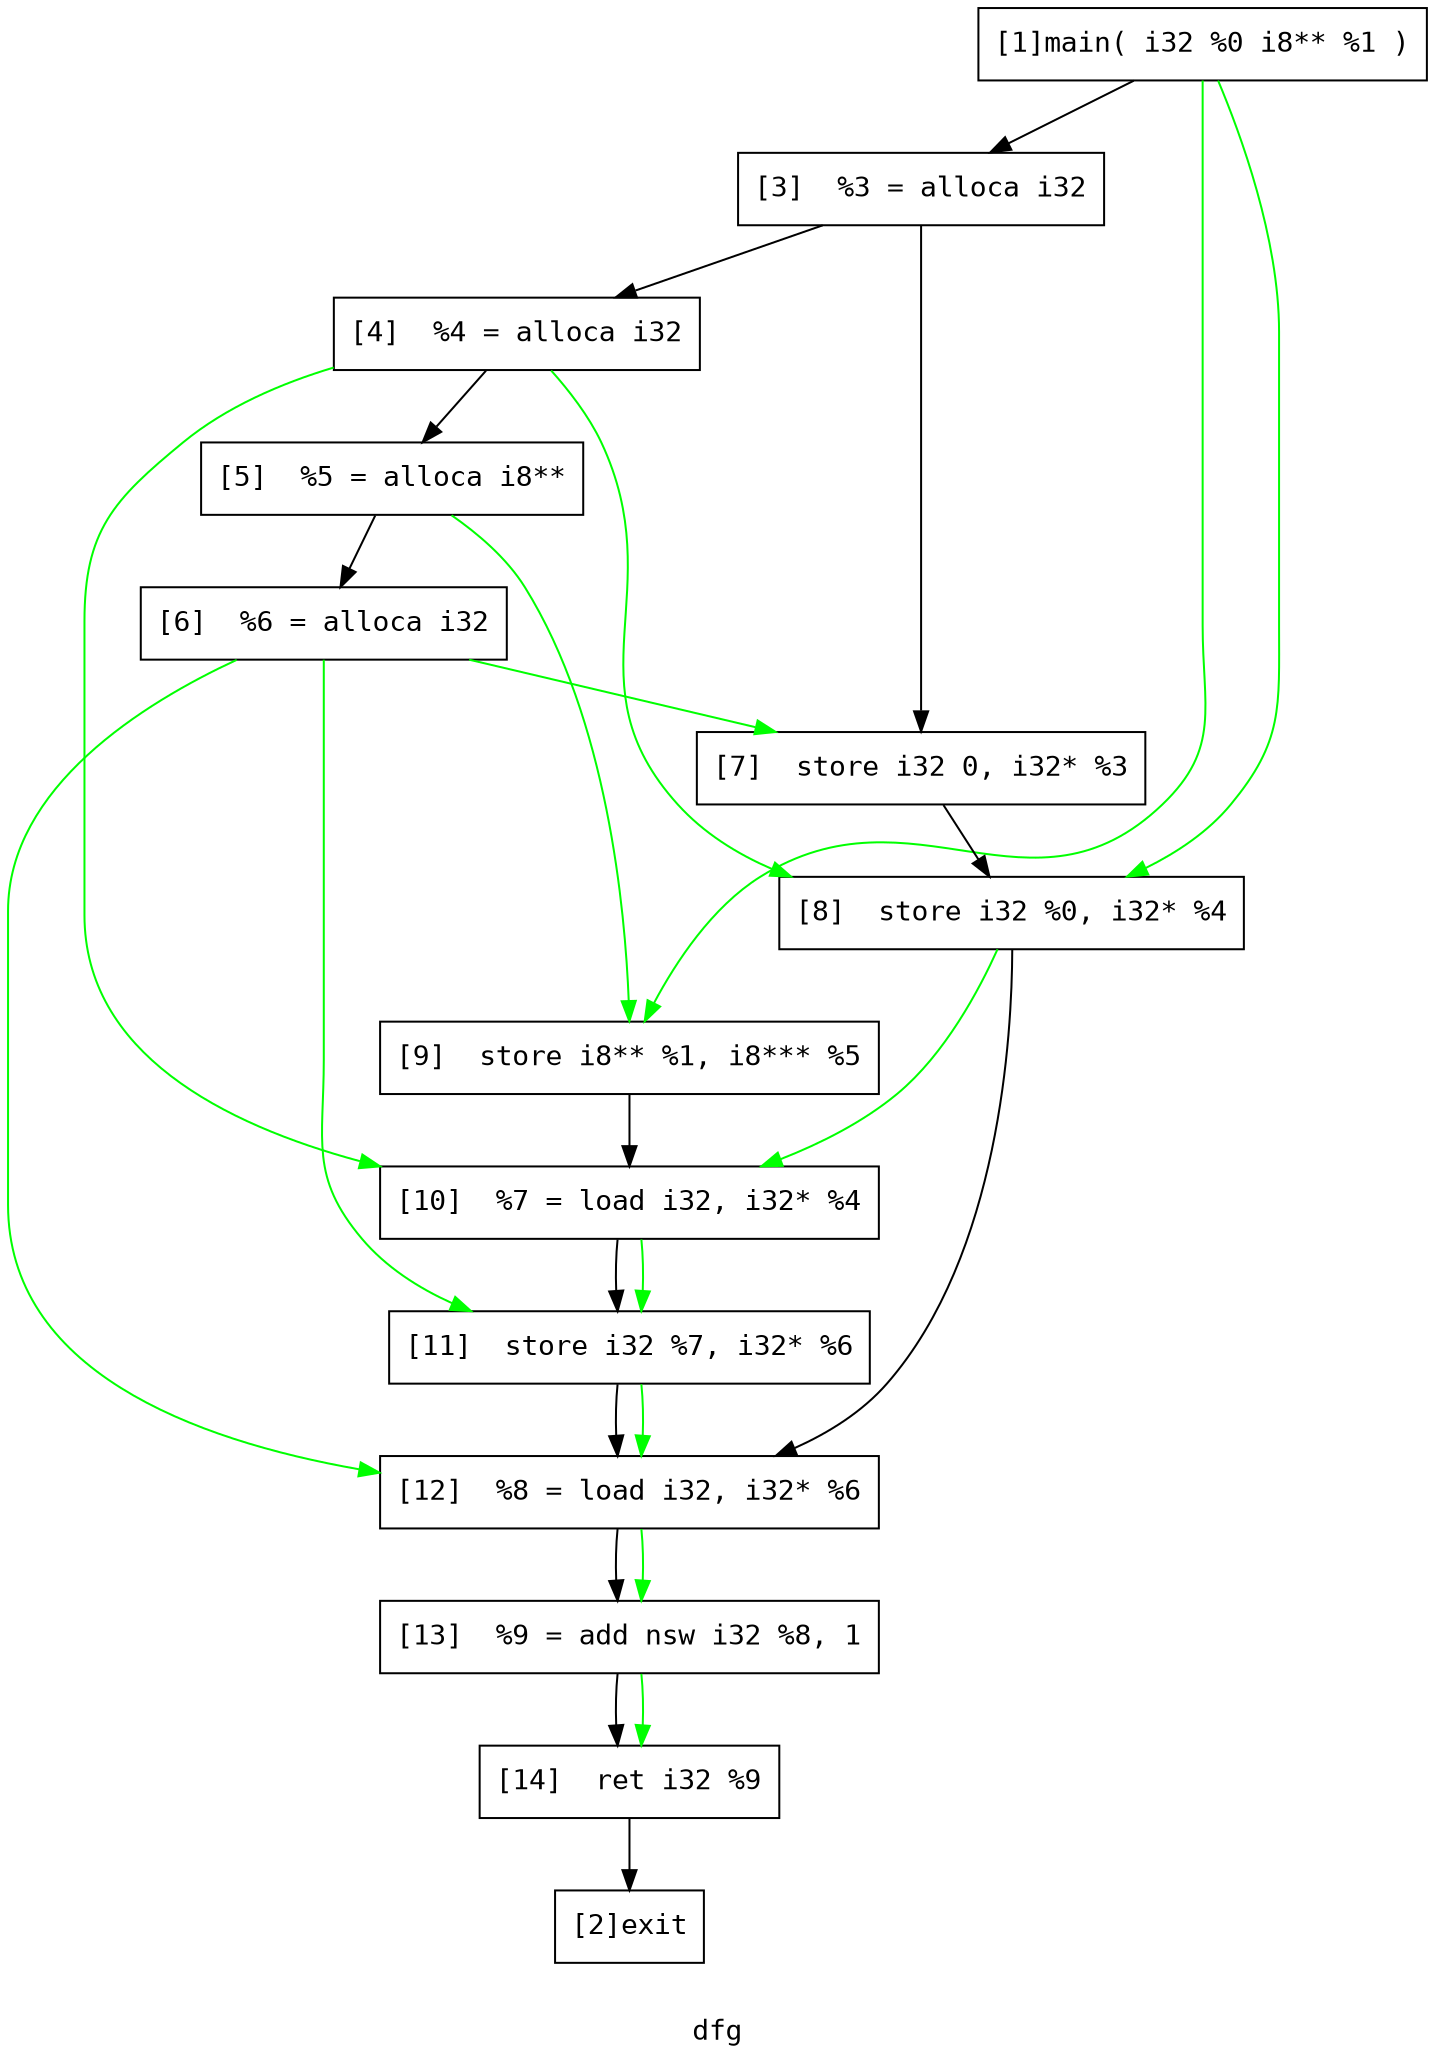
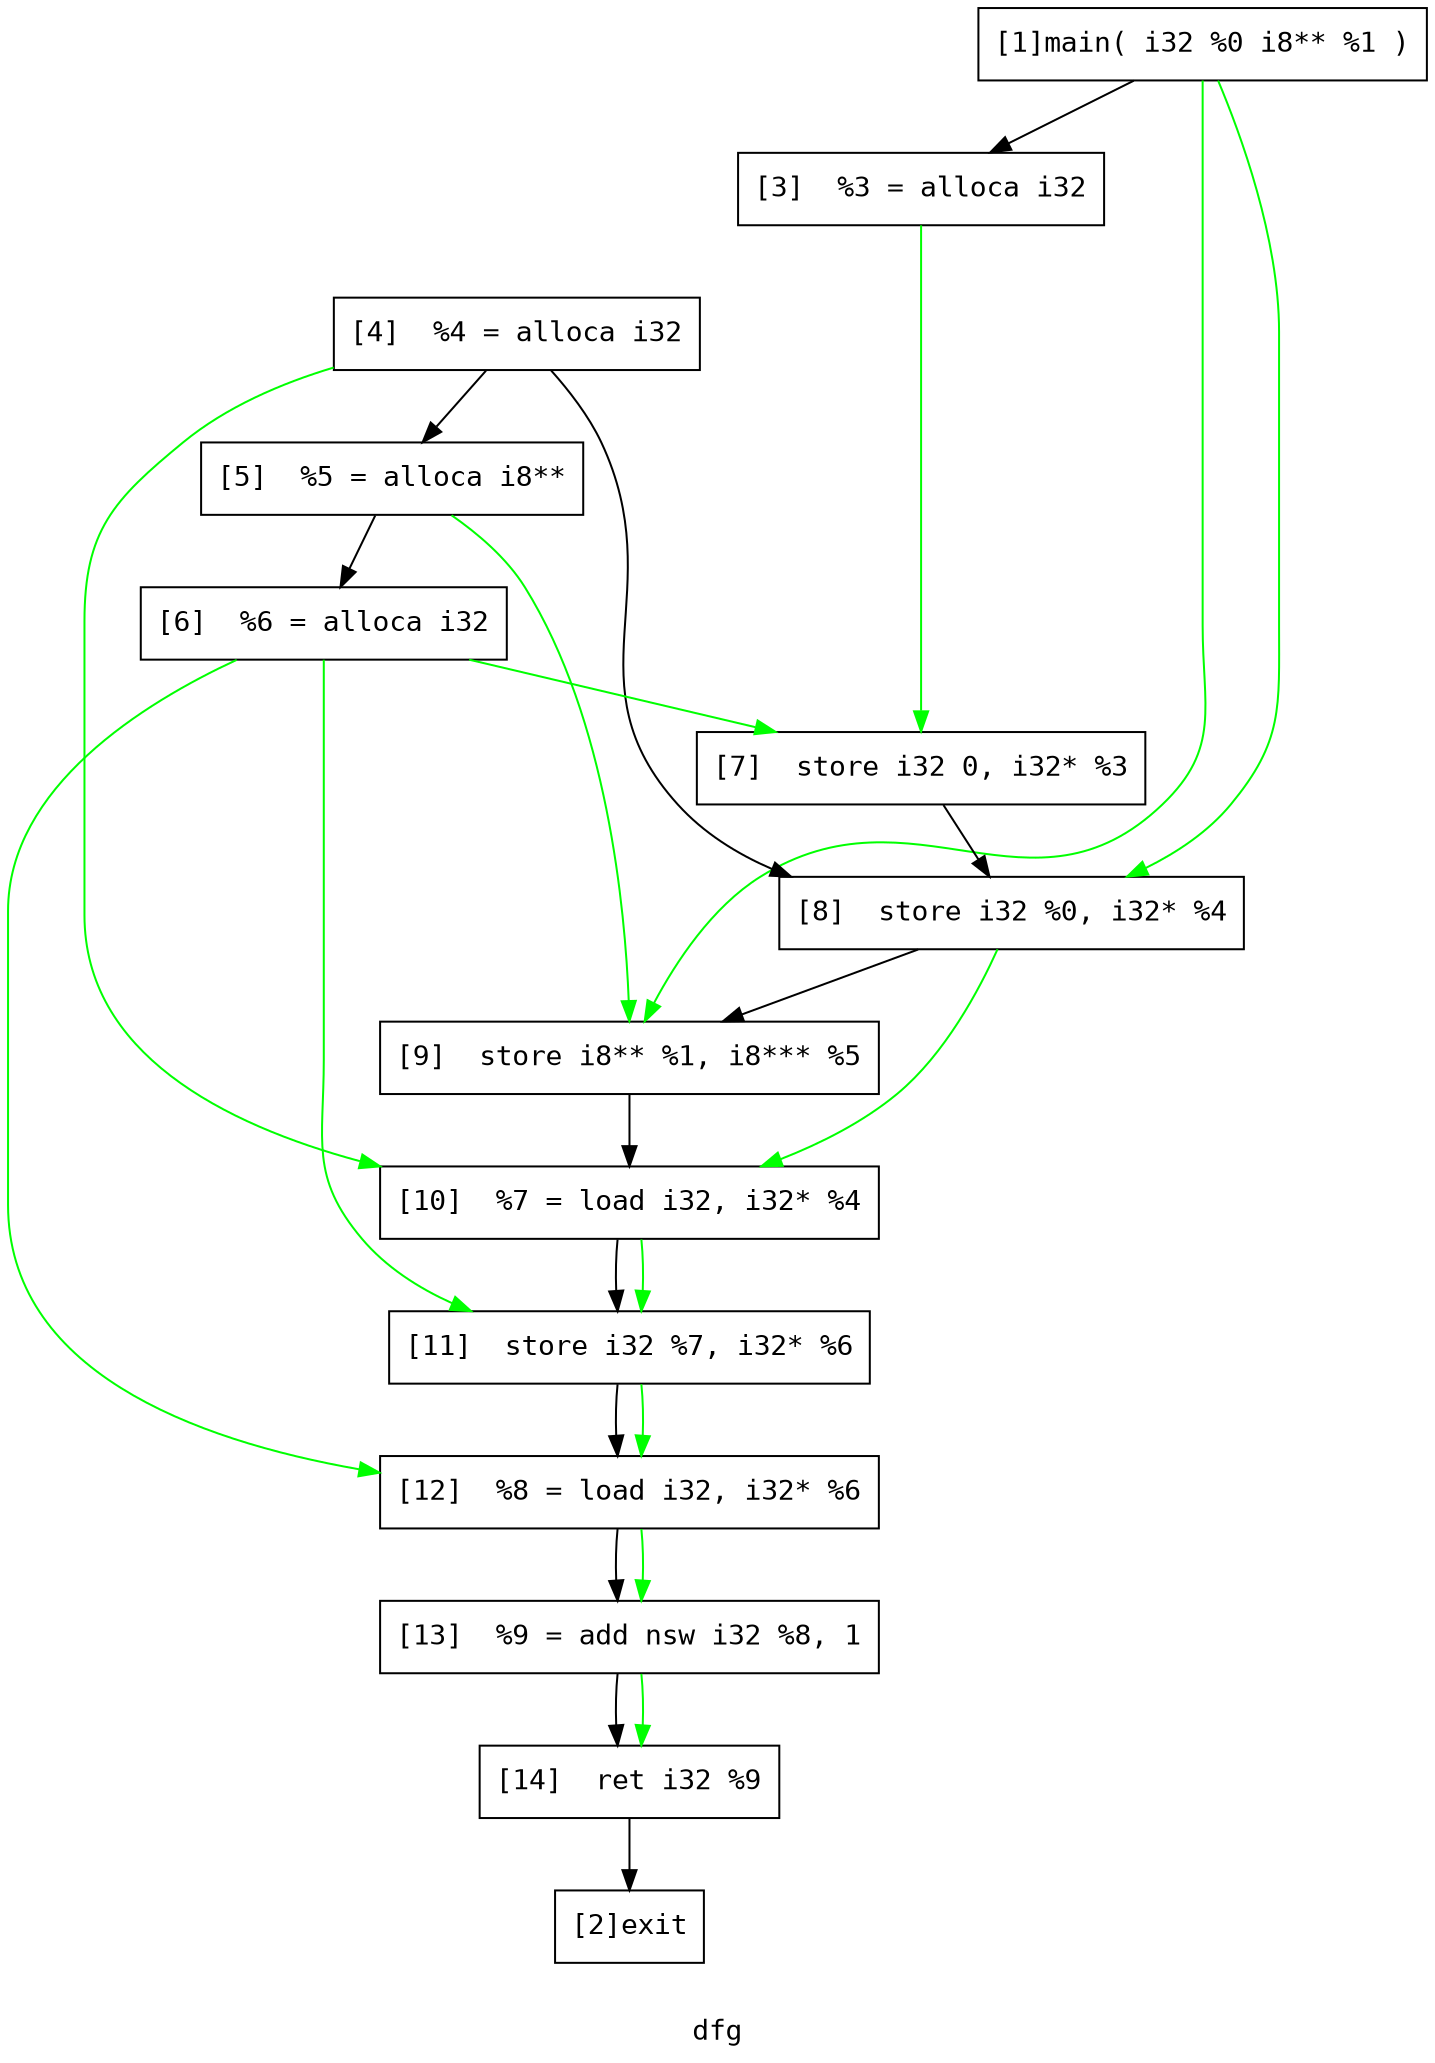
edge "[3]  %3 = alloca i32" -> "[4]  %4 = alloca i32": removed
edge "[3]  %3 = alloca i32" -> "[7]  store i32 0, i32* %3": color black -> green
edge "[4]  %4 = alloca i32" -> "[8]  store i32 %0, i32* %4": color green -> black
edge "[8]  store i32 %0, i32* %4" -> "[12]  %8 = load i32, i32* %6": now "[8]  store i32 %0, i32* %4" -> "[9]  store i8** %1, i8*** %5"
